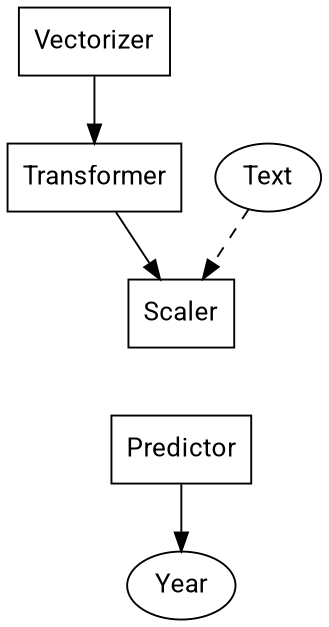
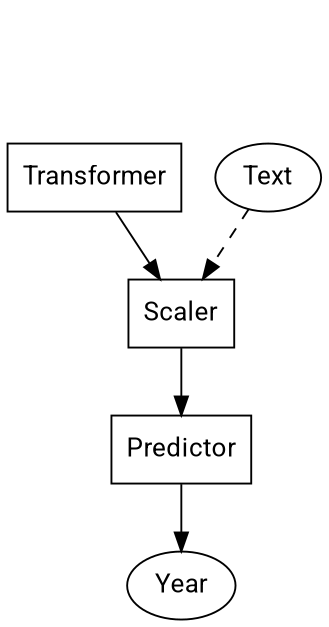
node "Vectorizer": removed
edge "Scaler" -> "Predictor": added
